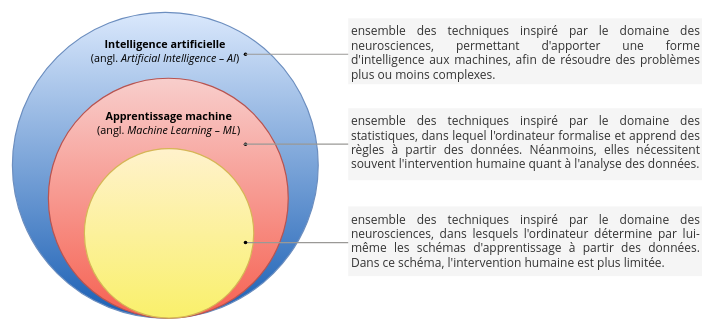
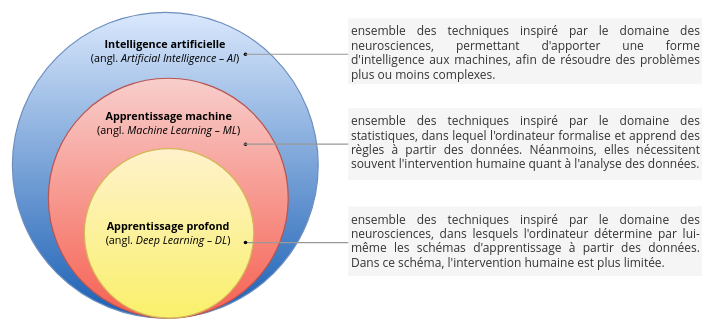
node "Apprentissage profond (angl. Deep Learning – DL)": added
